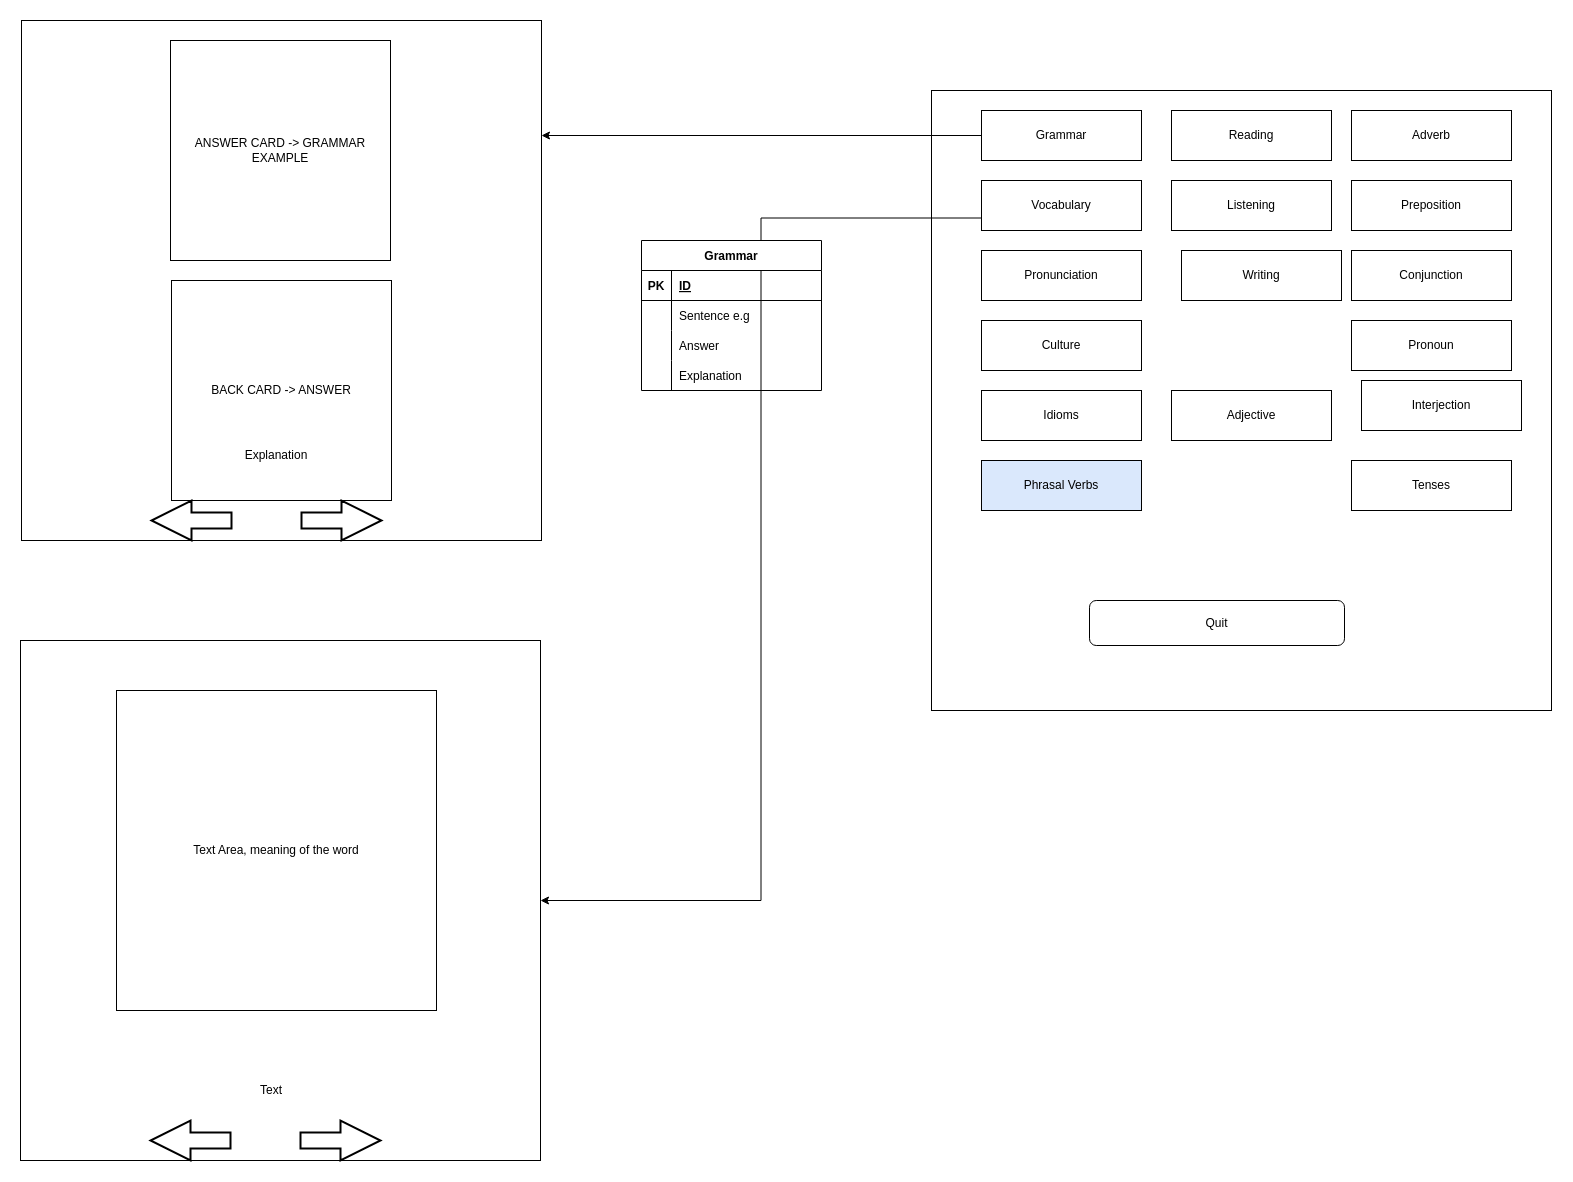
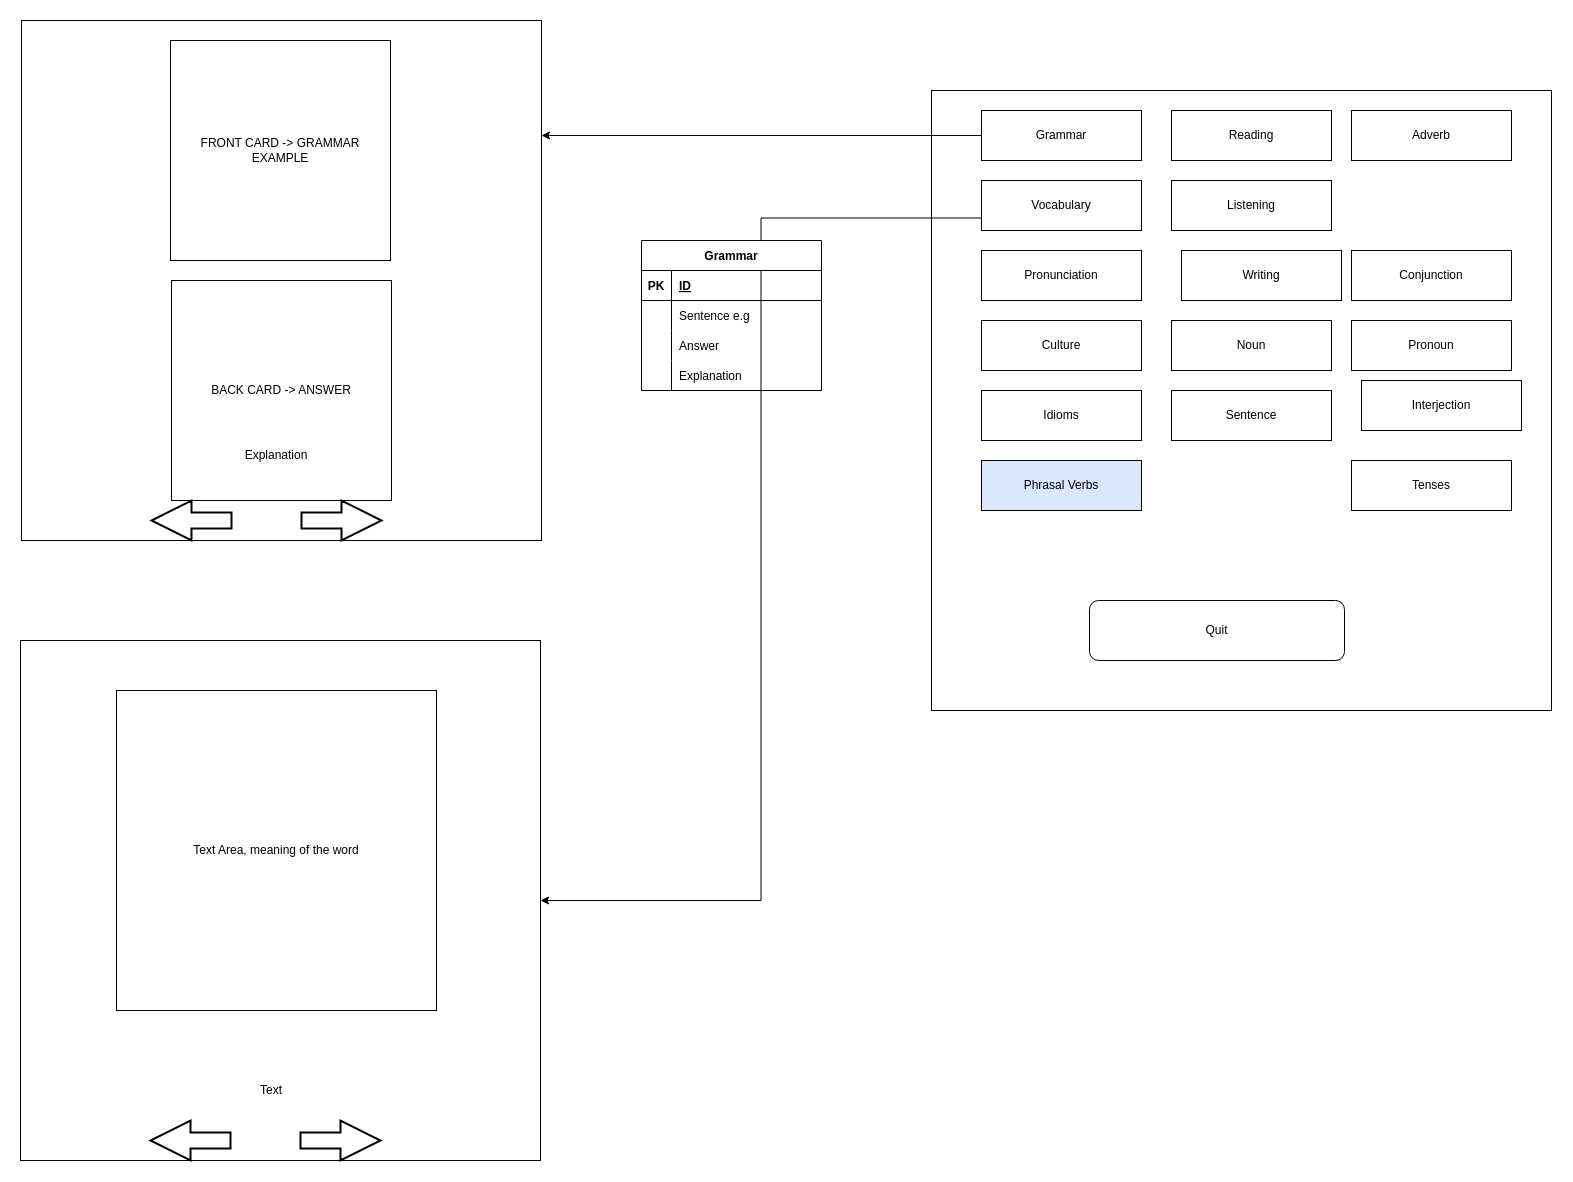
node "ANSWER CARD -> GRAMMAR EXAMPLE": label "ANSWER CARD -> GRAMMAR EXAMPLE" -> "FRONT CARD -> GRAMMAR EXAMPLE"
node "Preposition": removed
node "Noun": added
node "Adjective": label "Adjective" -> "Sentence"
node "Quit": size 255x45 -> 255x60
